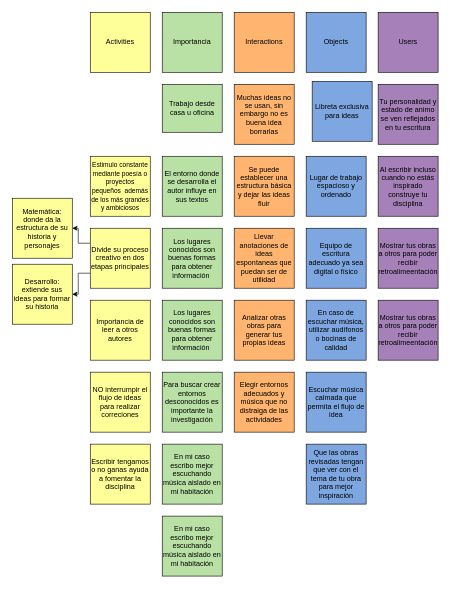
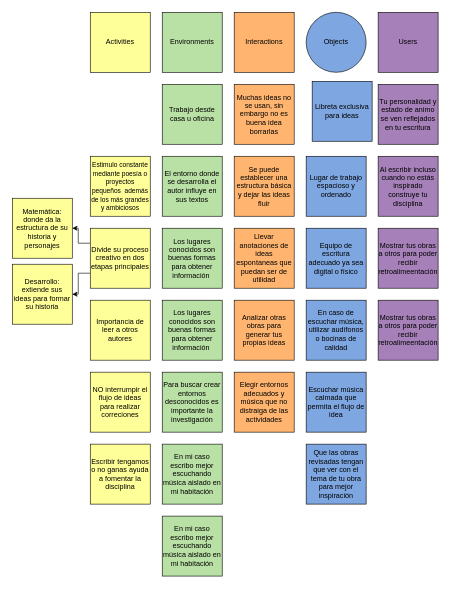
node "Importancia": label "Importancia" -> "Environments"
node "Objects": shape rectangle -> ellipse
node "Trabajo desde casa u oficina": size 60x48 -> 60x60
